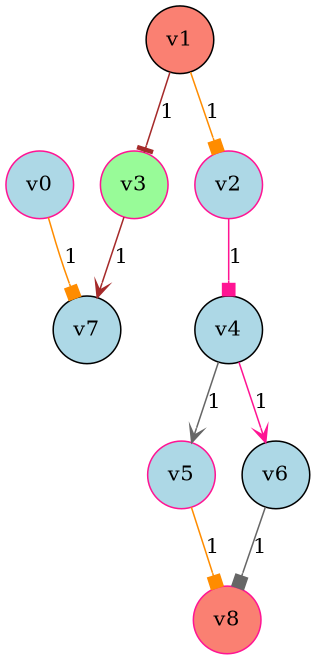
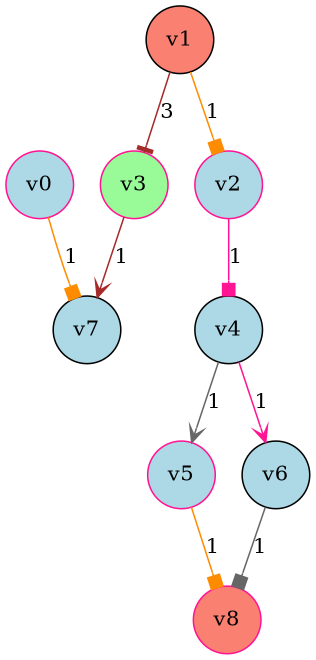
edge "v1" -> "v3": label "1" -> "3"
